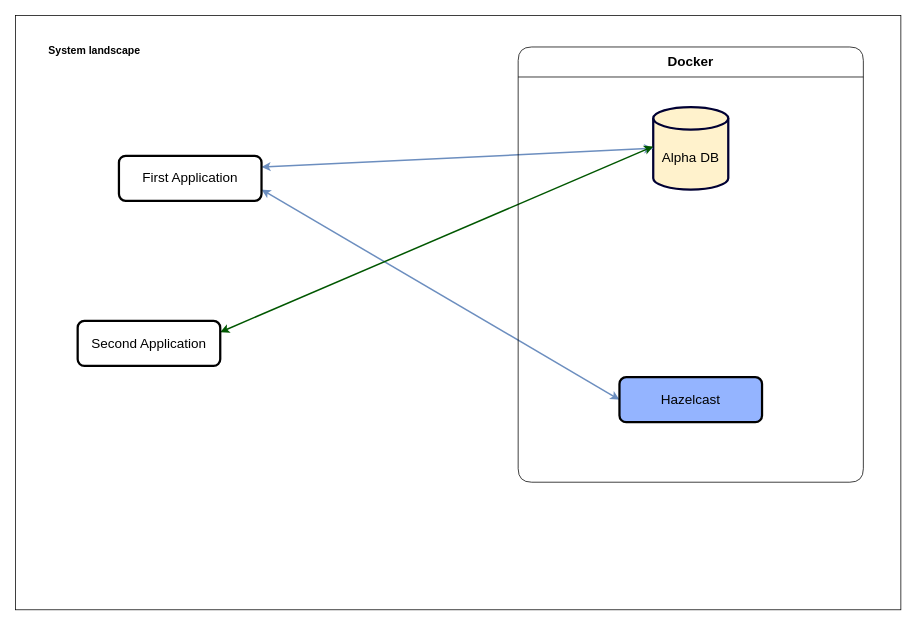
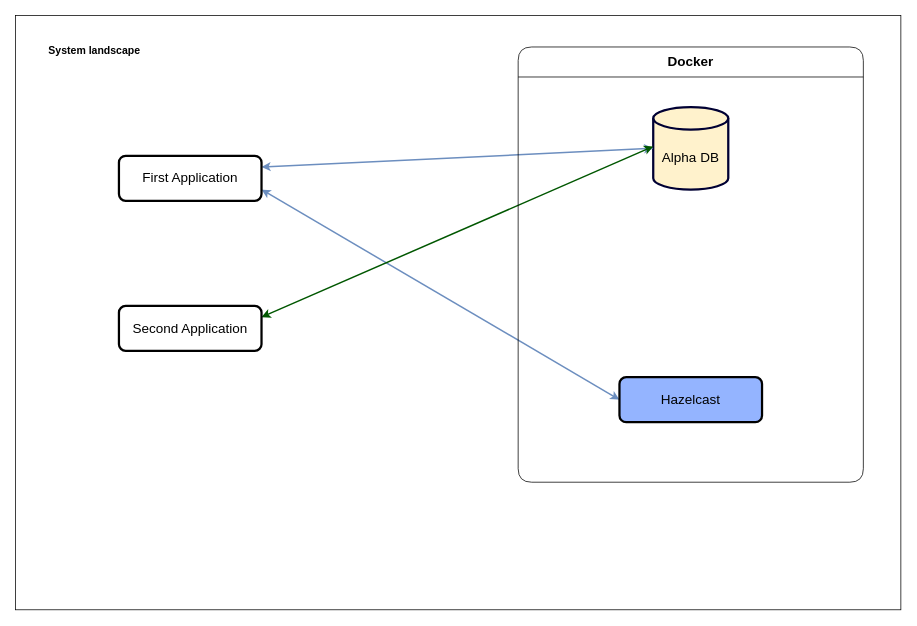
node "Second Application": moved (149, 343) -> (190, 328)
